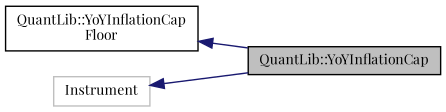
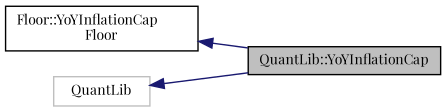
node "QuantLib::YoYInflationCap Floor": label "QuantLib::YoYInflationCap Floor" -> "Floor::YoYInflationCap Floor"
node "Instrument": label "Instrument" -> "QuantLib"
